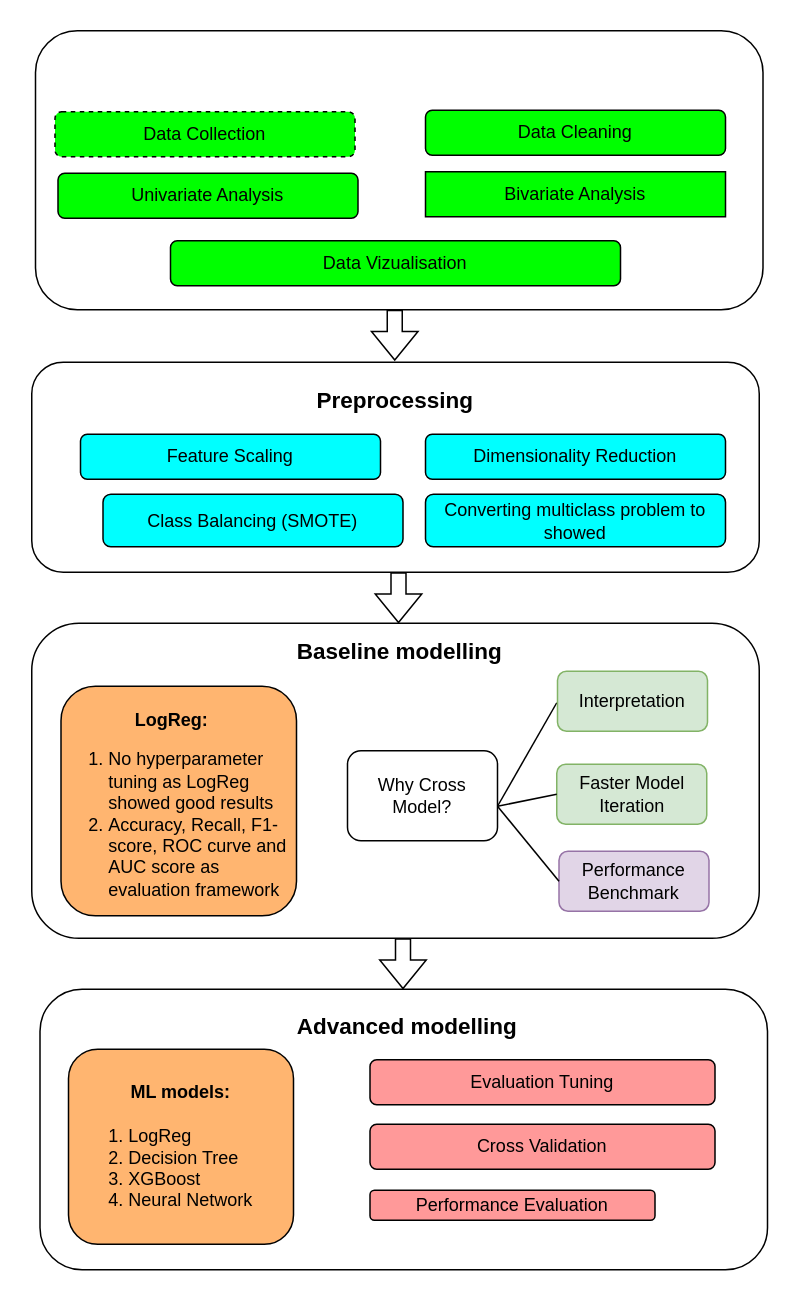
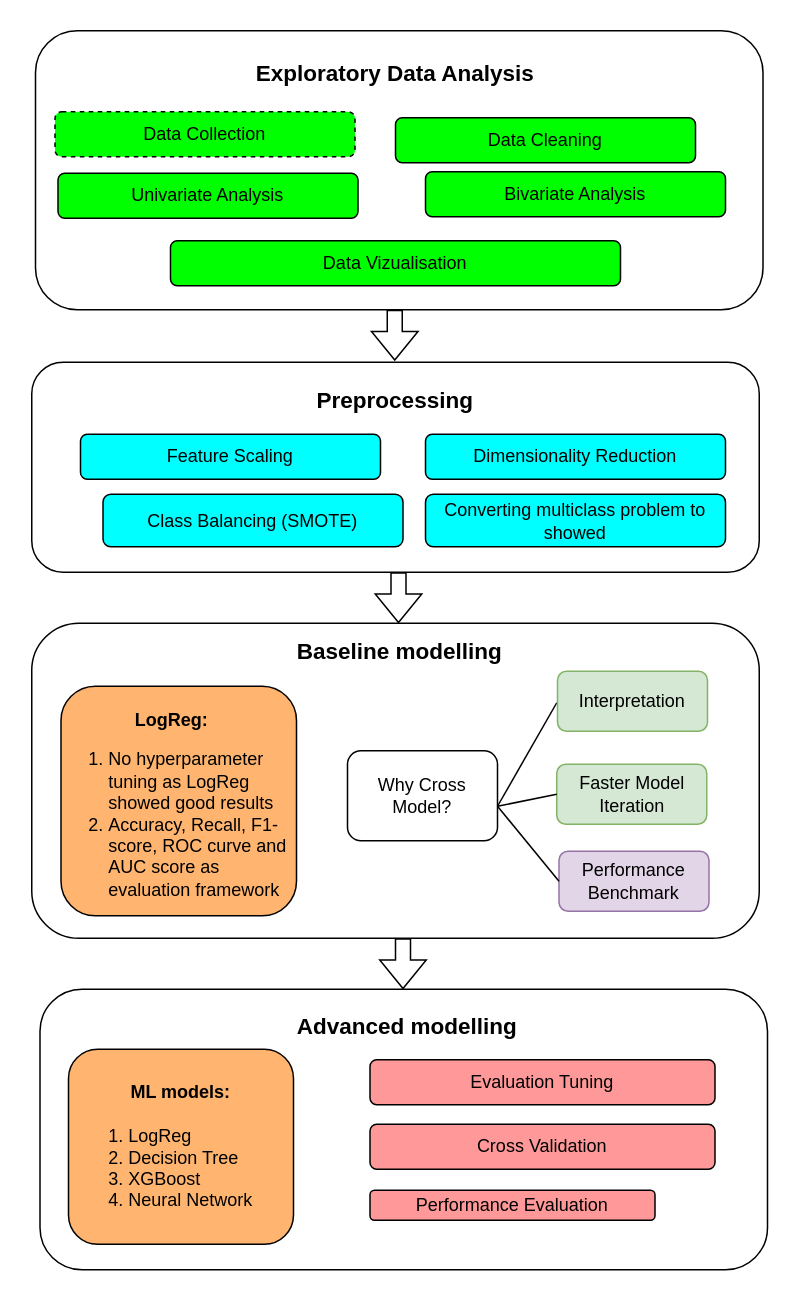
node "Exploratory Data Analysis": added
node "Data Cleaning": moved (575, 133) -> (545, 140)
node "Bivariate Analysis": shape rectangle -> rounded rectangle
